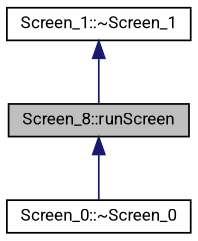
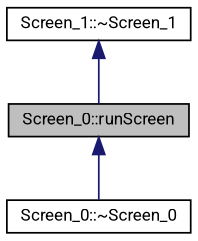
node "Screen_8::runScreen": label "Screen_8::runScreen" -> "Screen_0::runScreen"
